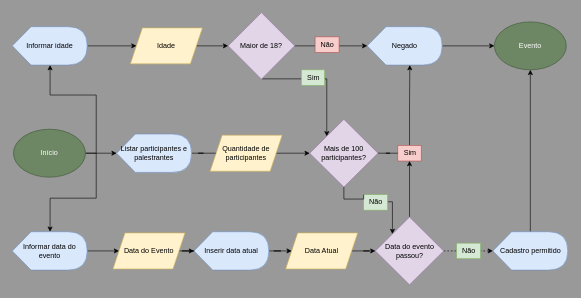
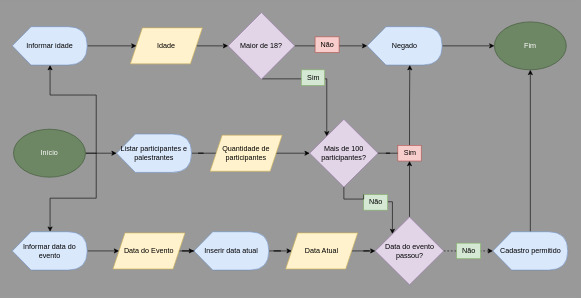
node "Evento": label "Evento" -> "Fim"
